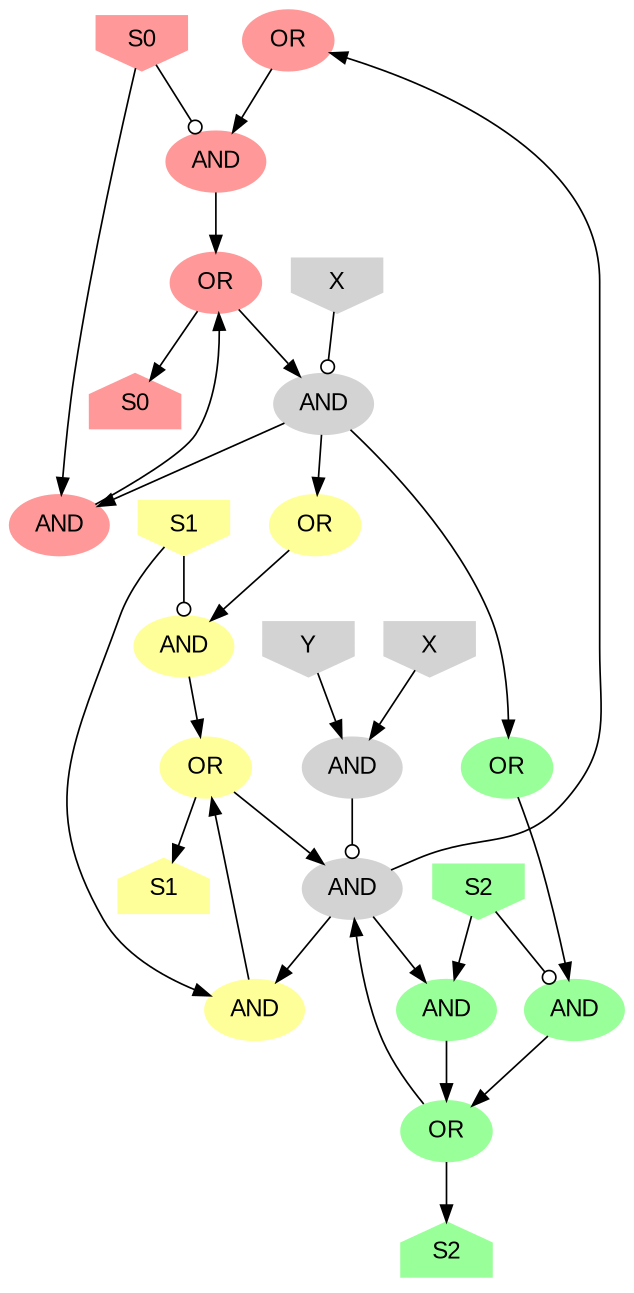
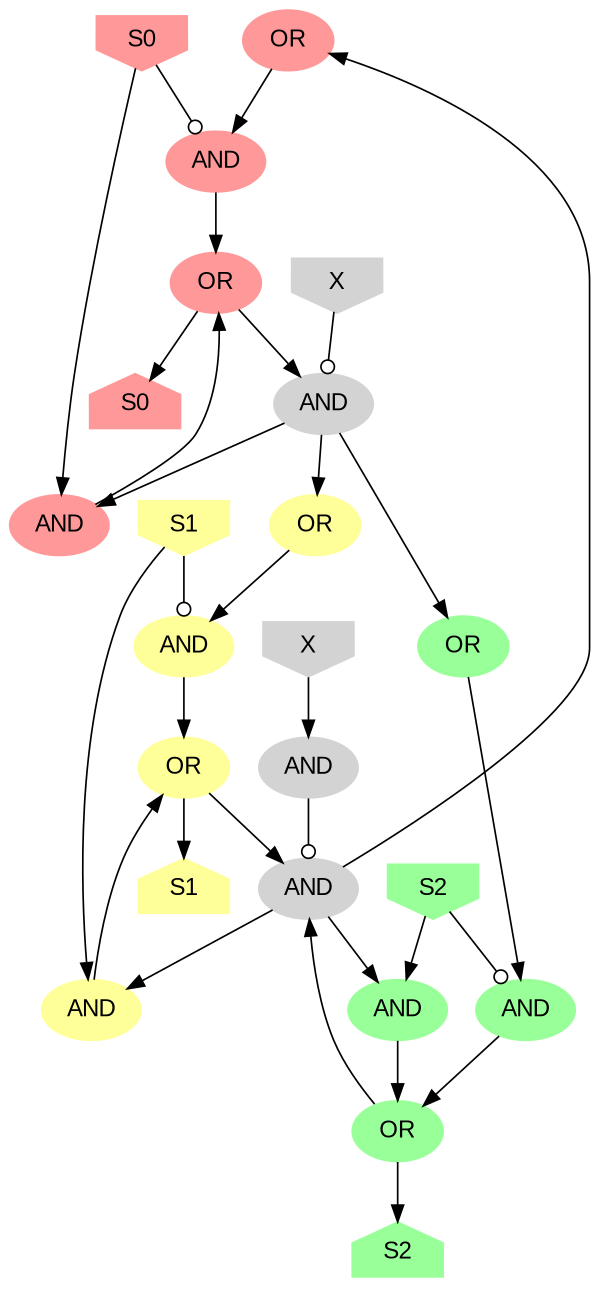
node "Y": removed
